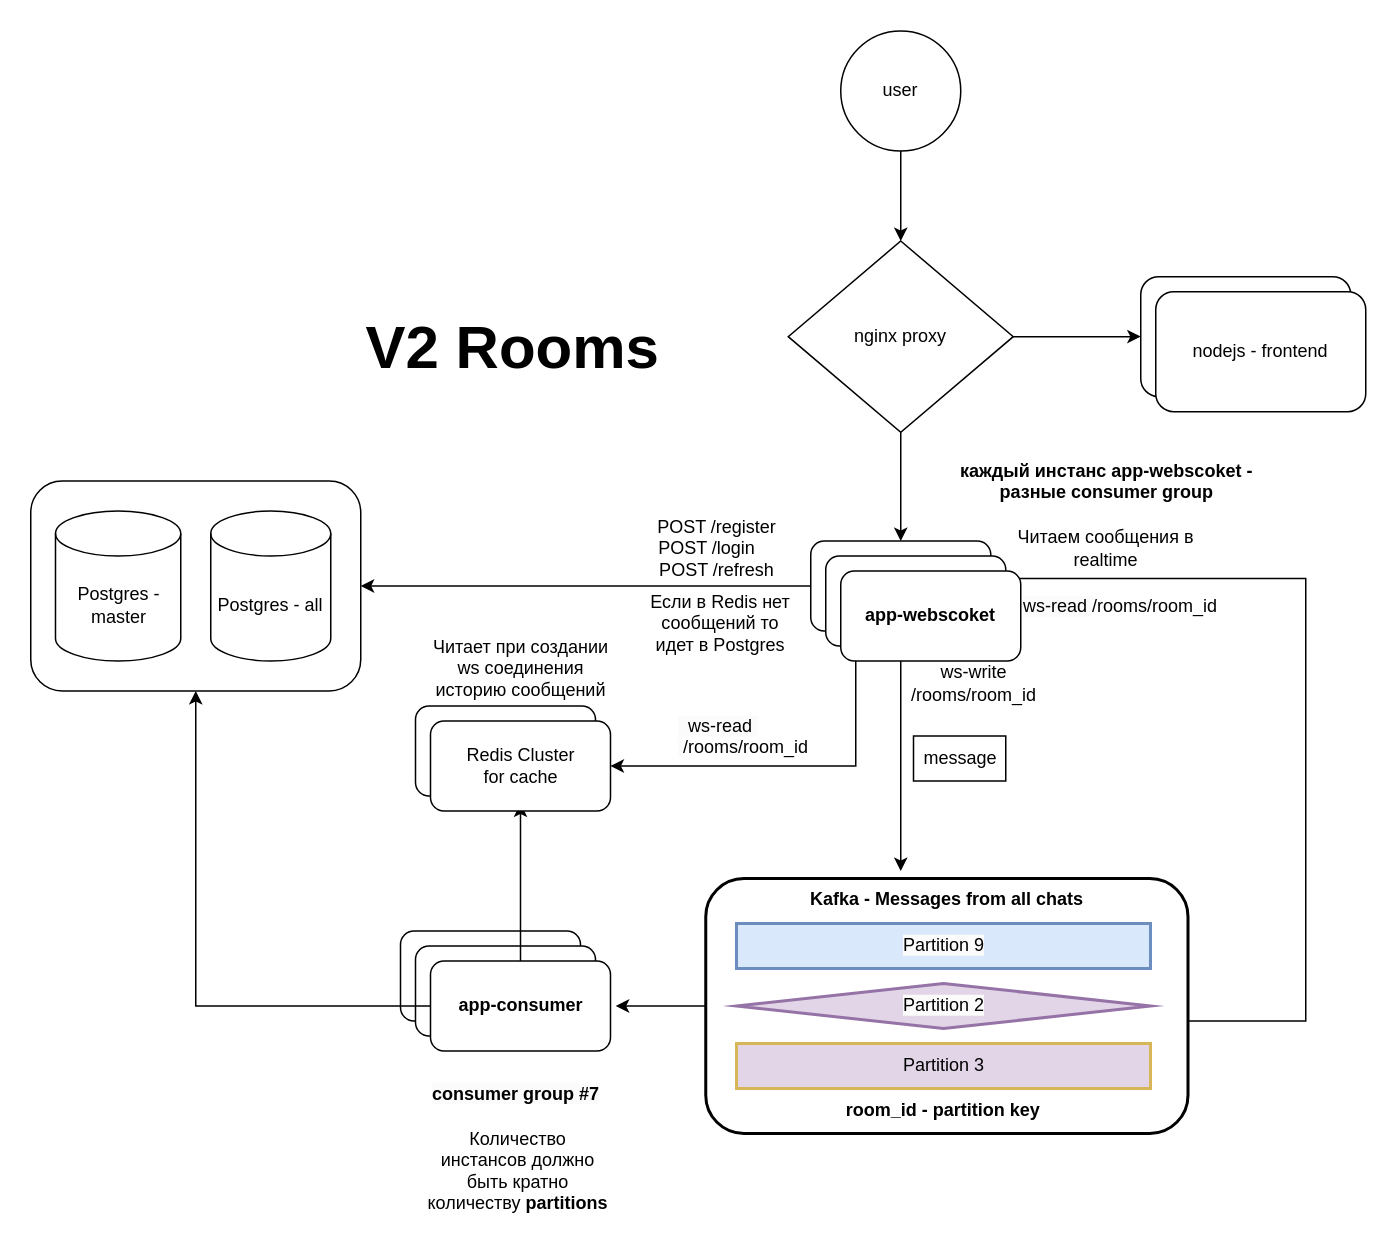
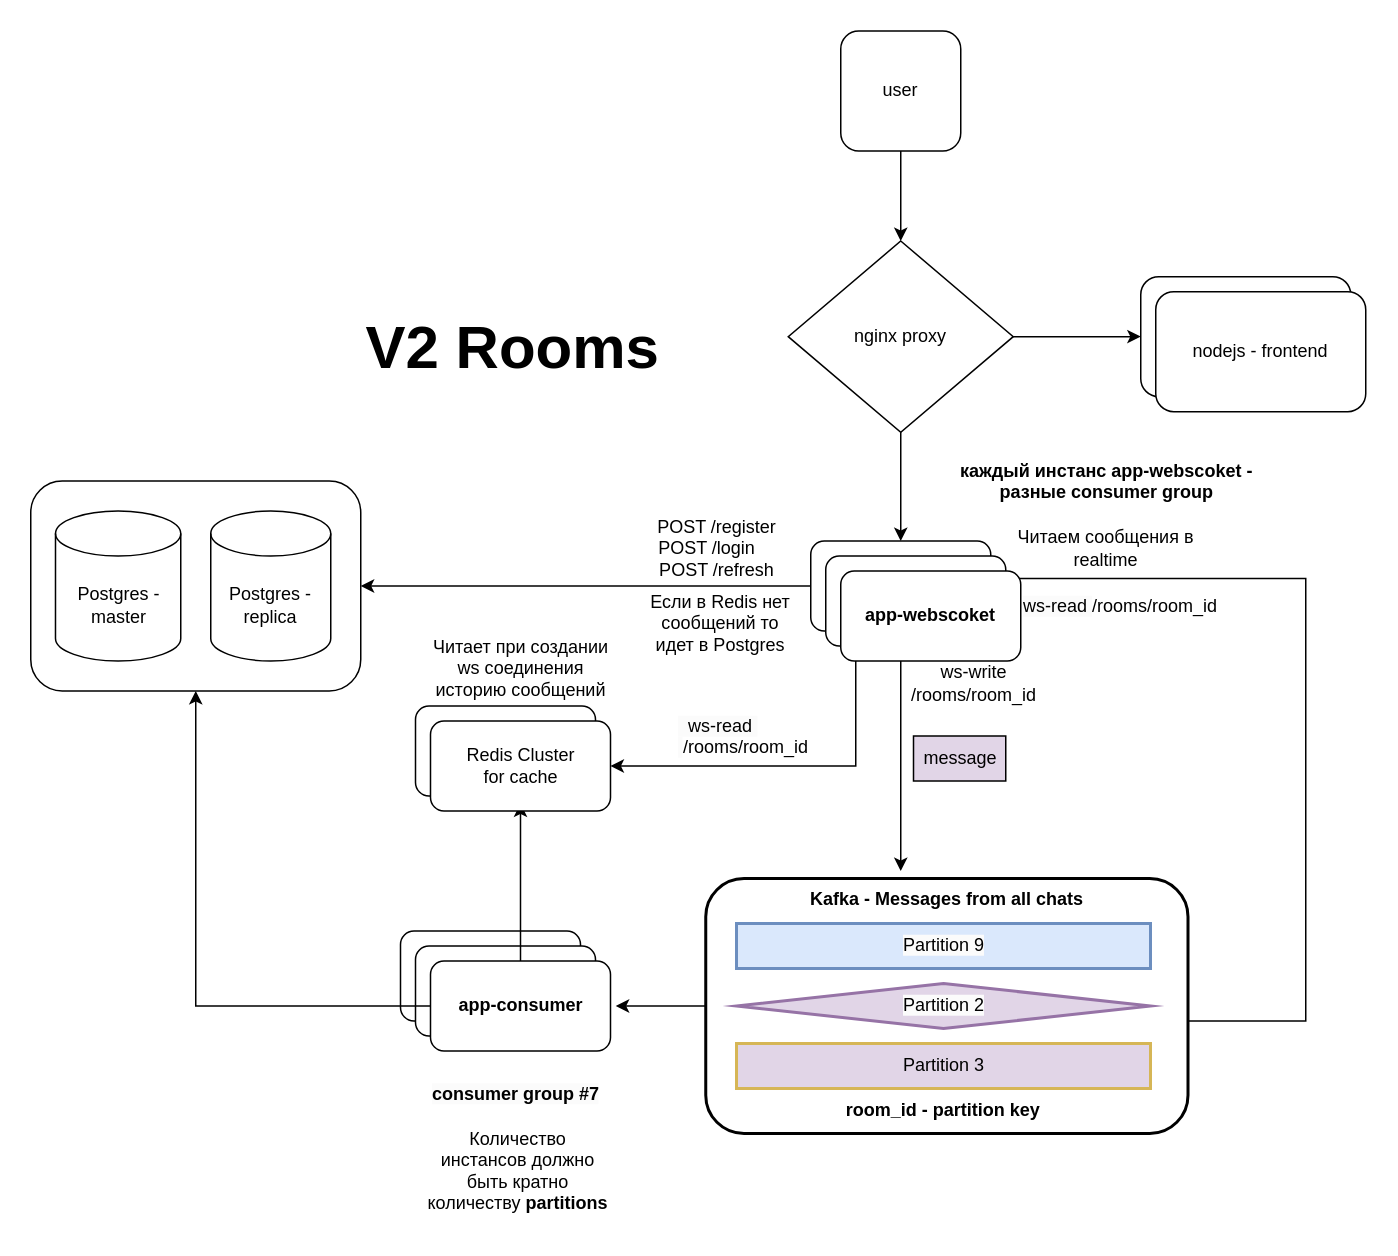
node "user": shape ellipse -> rounded rectangle
node "Postgres - all": label "Postgres - all" -> "Postgres - replica"
node "message": fillcolor #ffffff -> #e1d5e7
